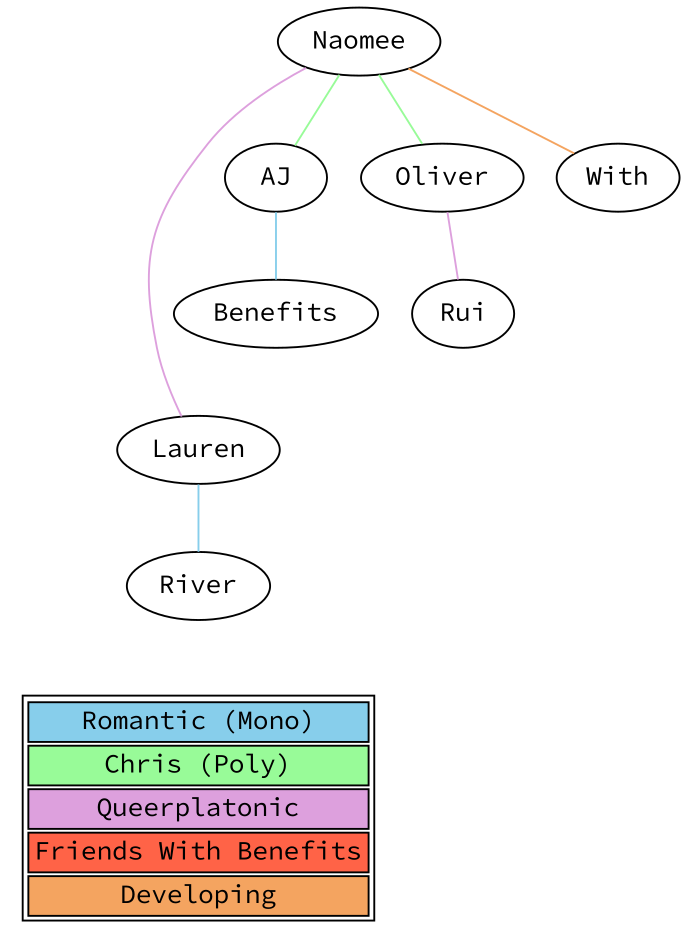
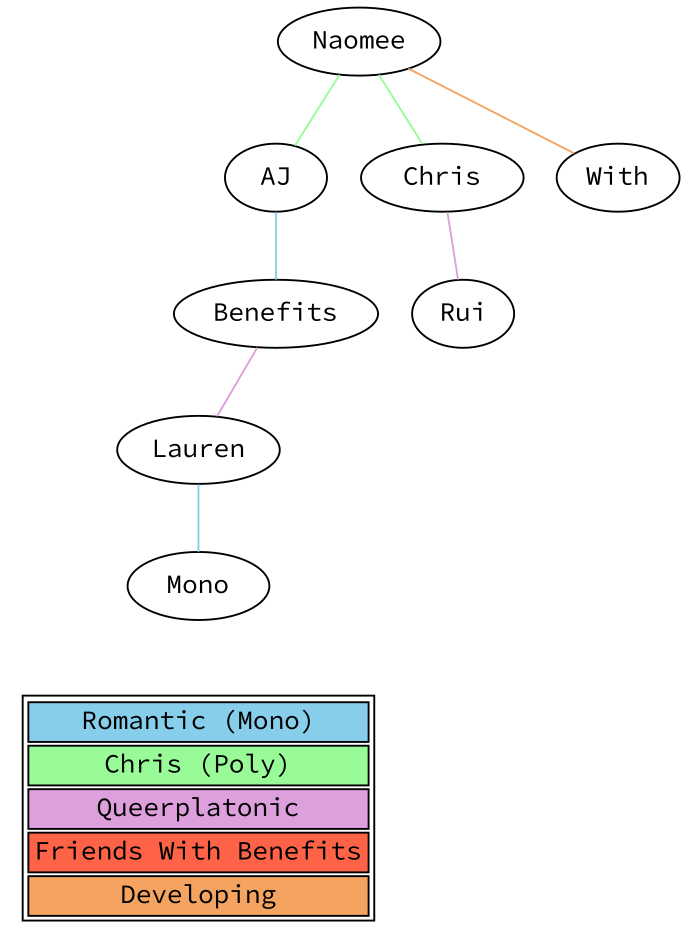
node "Oliver": label "Oliver" -> "Chris"
edge "Naomee" -- "Lauren": now "Benefits" -- "Lauren"
node "River": label "River" -> "Mono"
